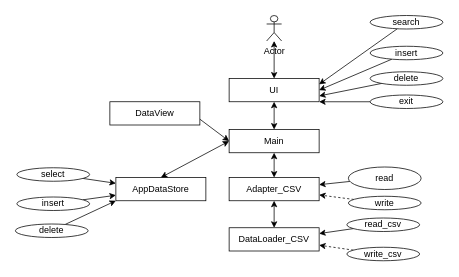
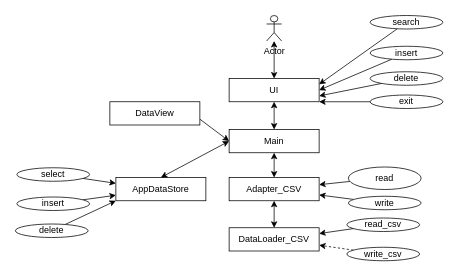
edge "write" -> "Adapter_CSV": style dashed -> solid
